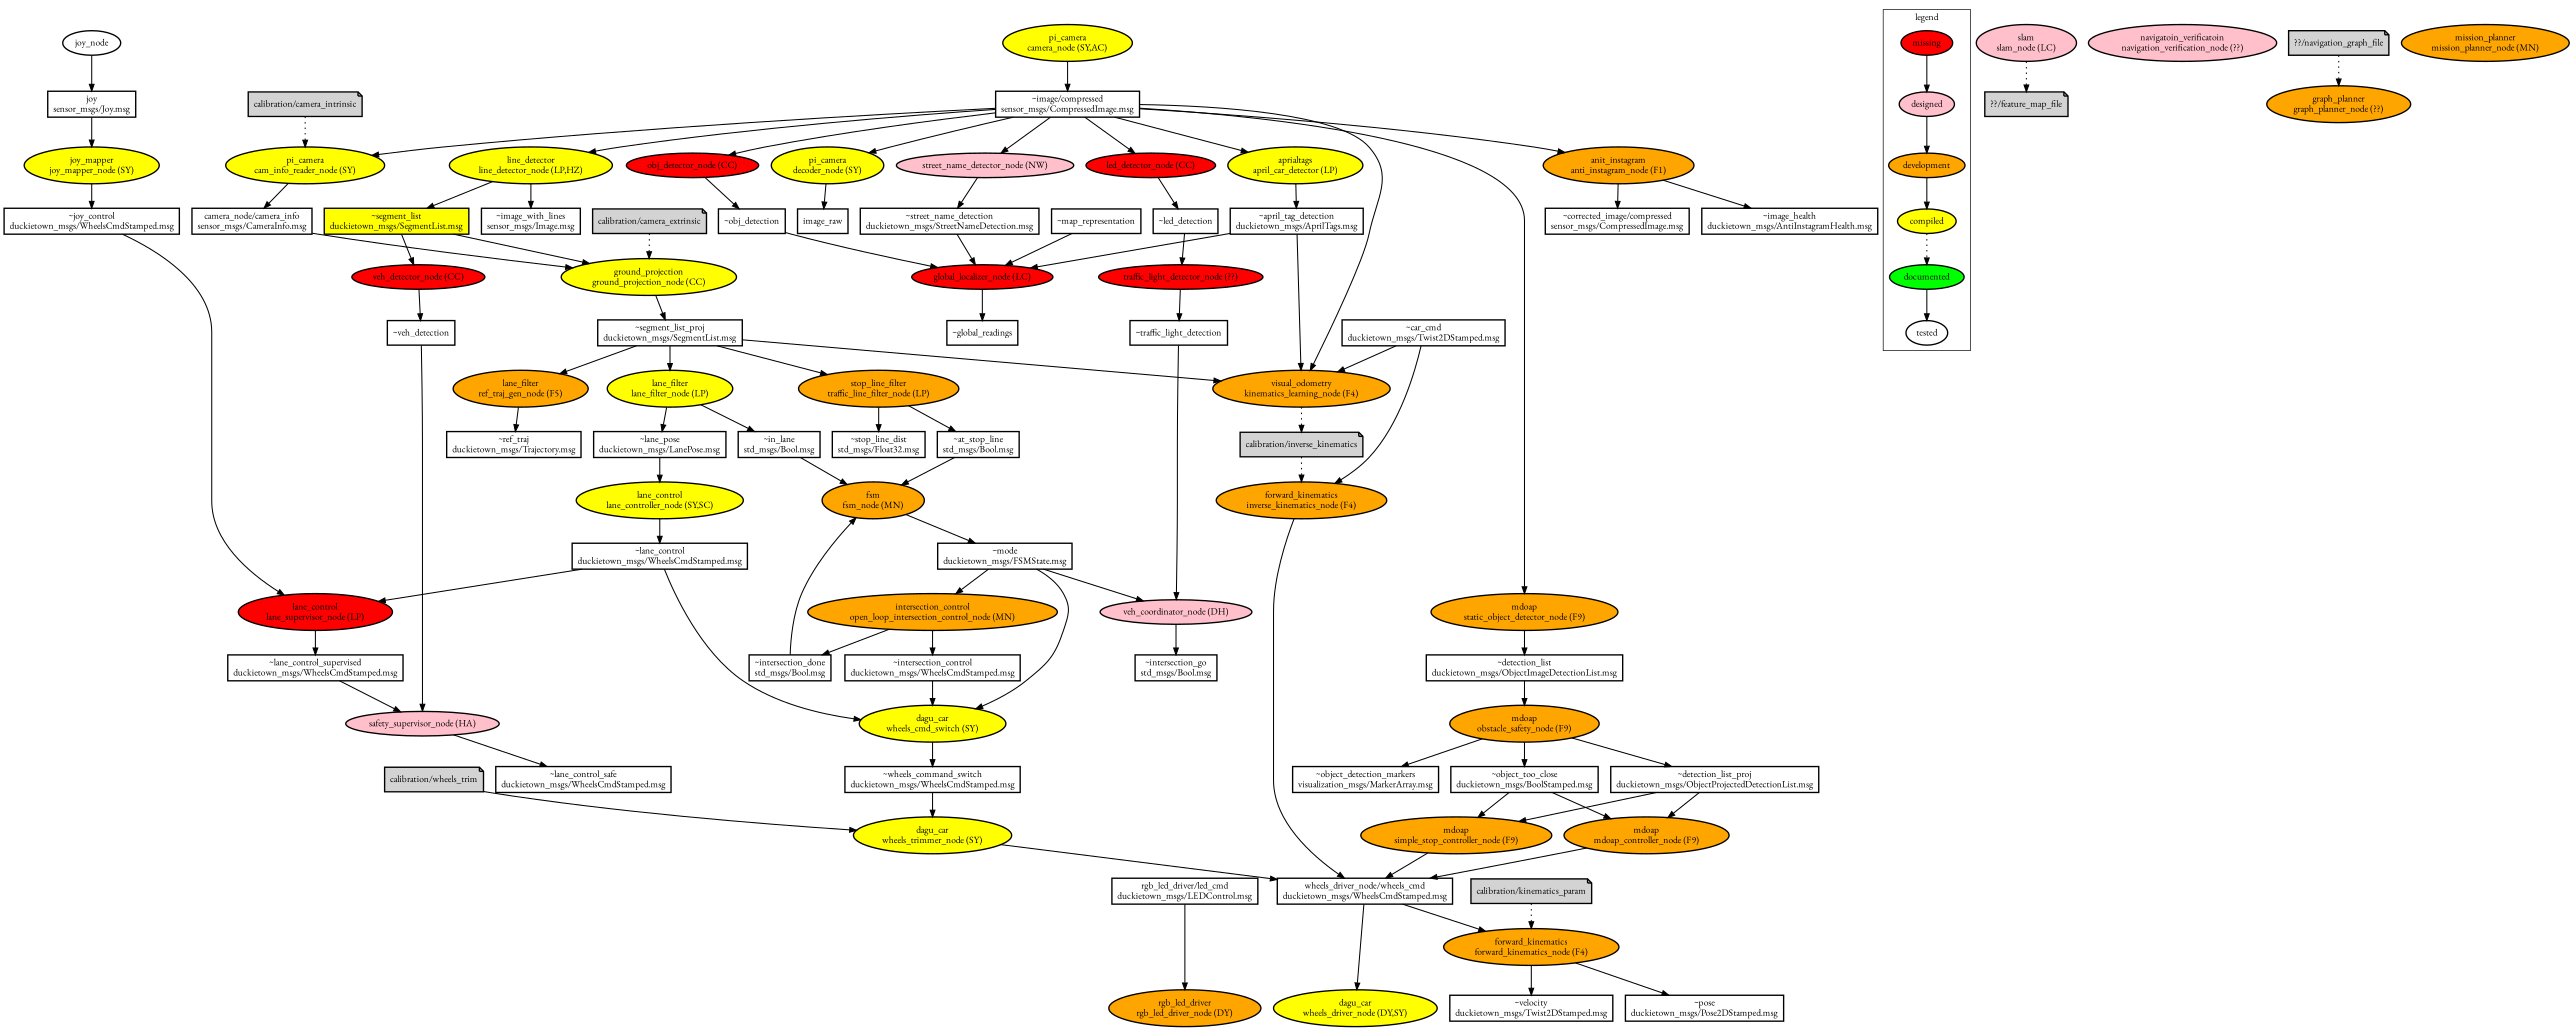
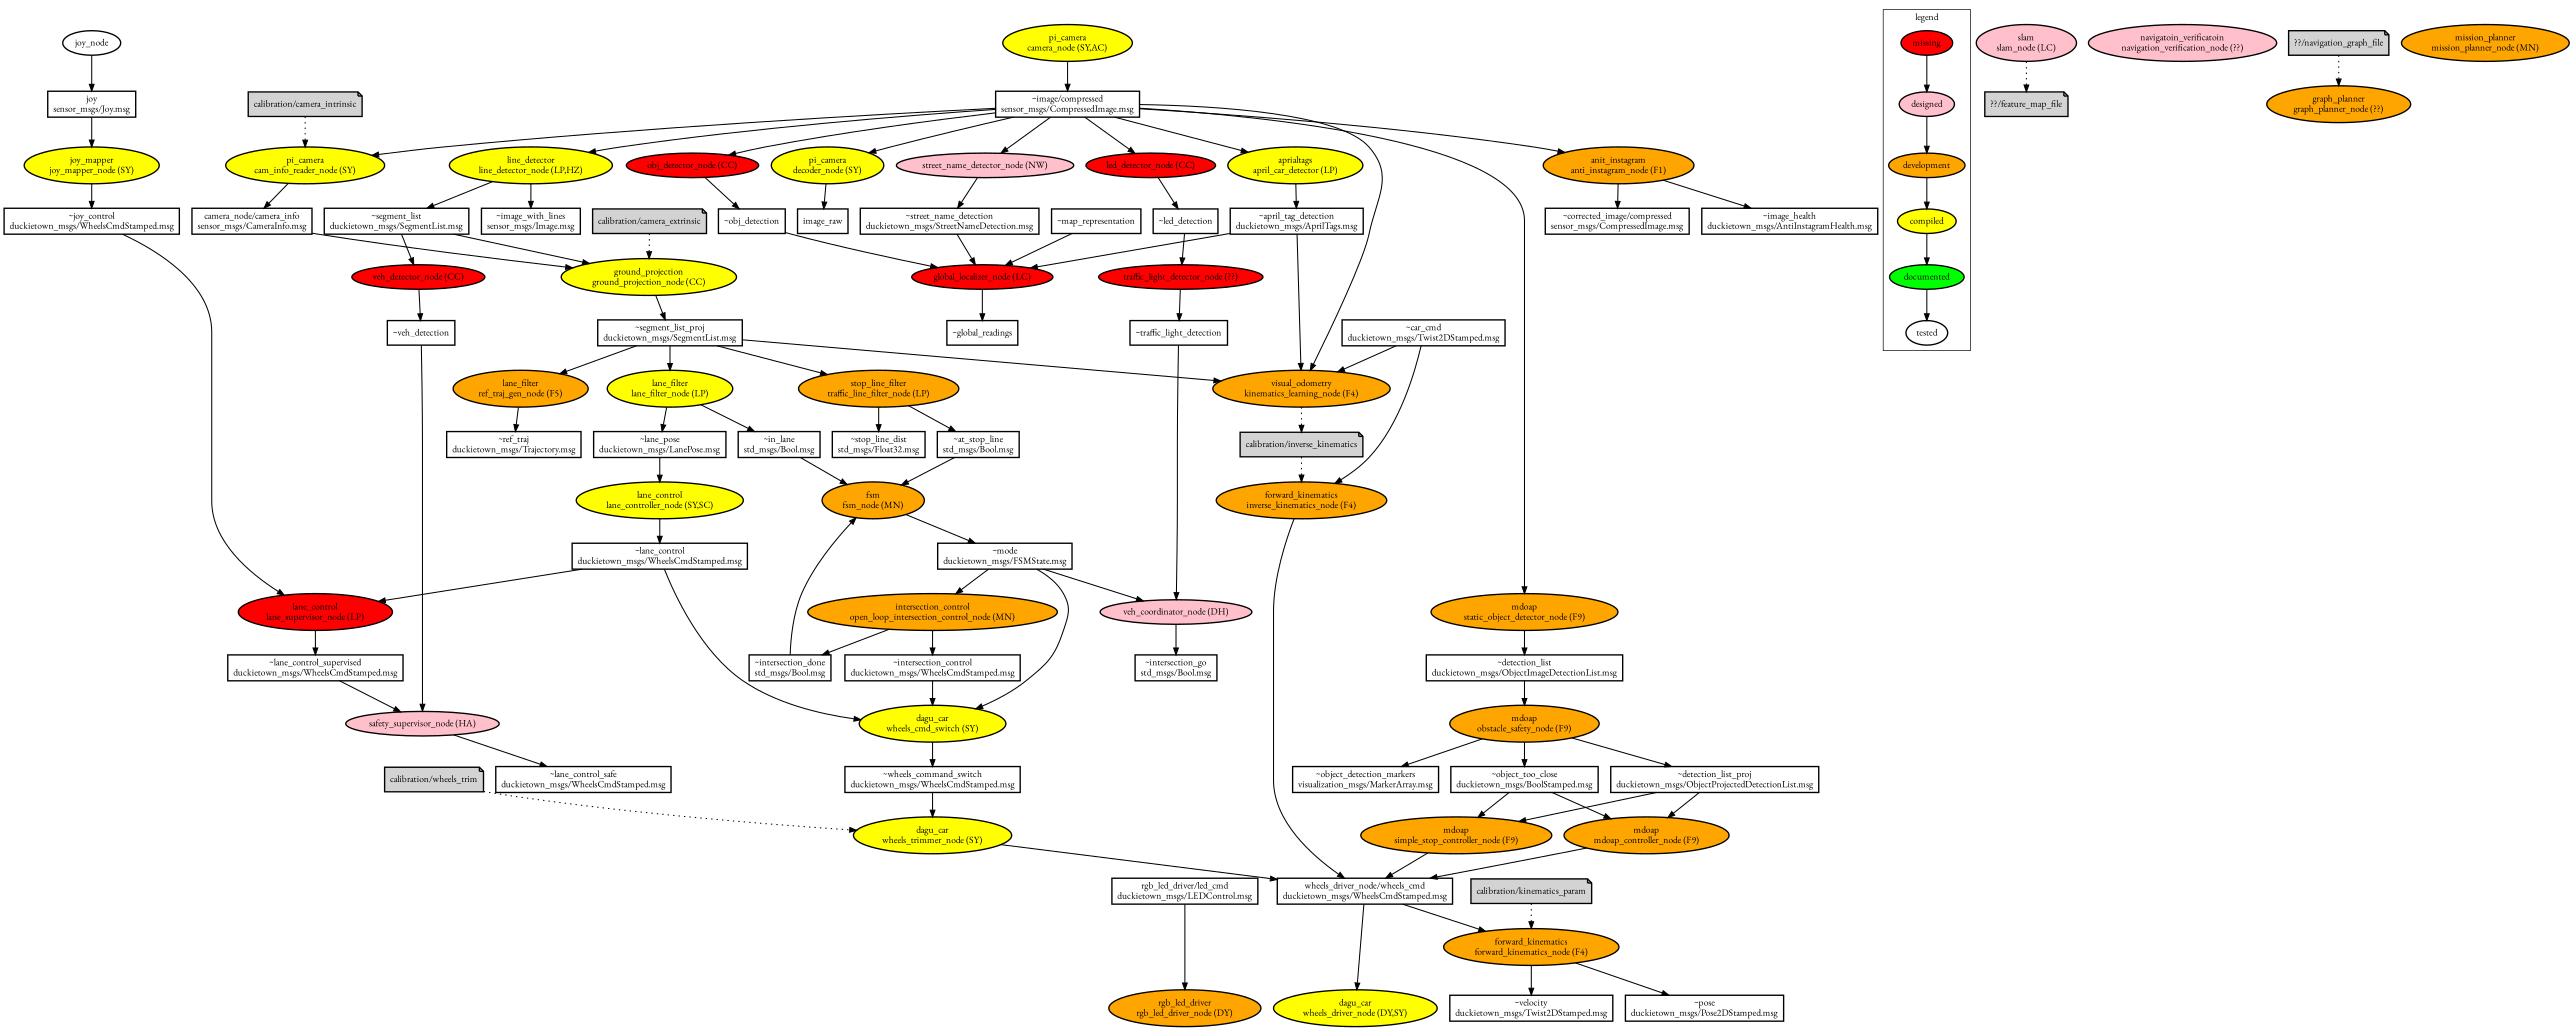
node "~segment_list duckietown_msgs/SegmentList.msg": fillcolor yellow -> white
edge "compiled" -> "documented": style dotted -> solid
edge "calibration/wheels_trim" -> "dagu_car wheels_trimmer_node (SY)": style solid -> dotted
